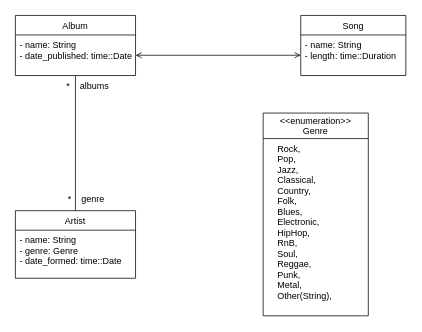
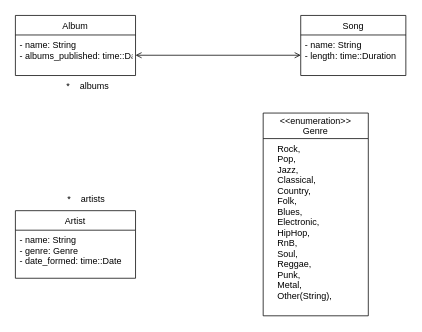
node "- name: String - date_published: time::Date": label "- name: String - date_published: time::Date" -> "- name: String - albums_published: time::Date"
edge "Album" -- "Artist": removed
node "* genre": label "* genre" -> "* artists"
